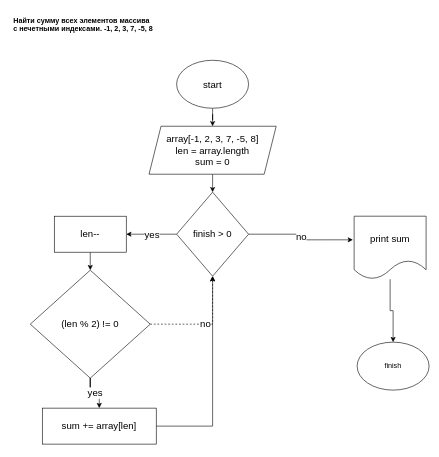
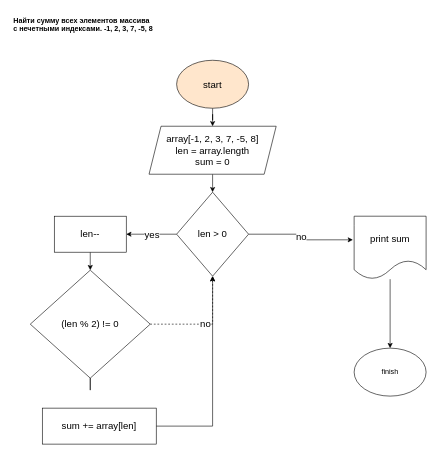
node "start": fillcolor #ffffff -> #ffe6cc
node "finish > 0": label "finish > 0" -> "len > 0"
node "finish": moved (393, 366) -> (390, 372)
edge "(len % 2) != 0" -> "sum += array[len]": removed, label "yes"
